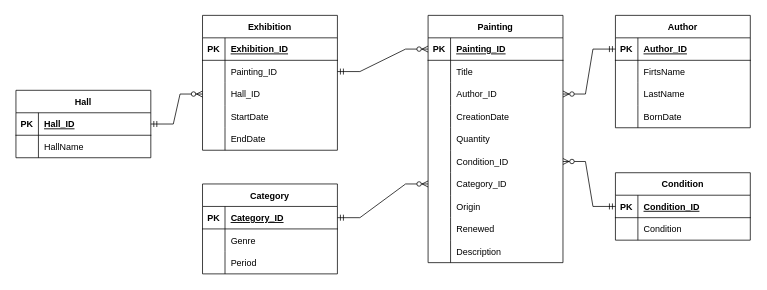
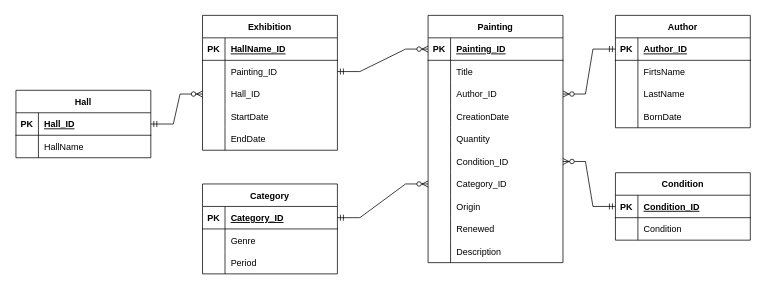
node "Exhibition_ID": label "Exhibition_ID" -> "HallName_ID"
